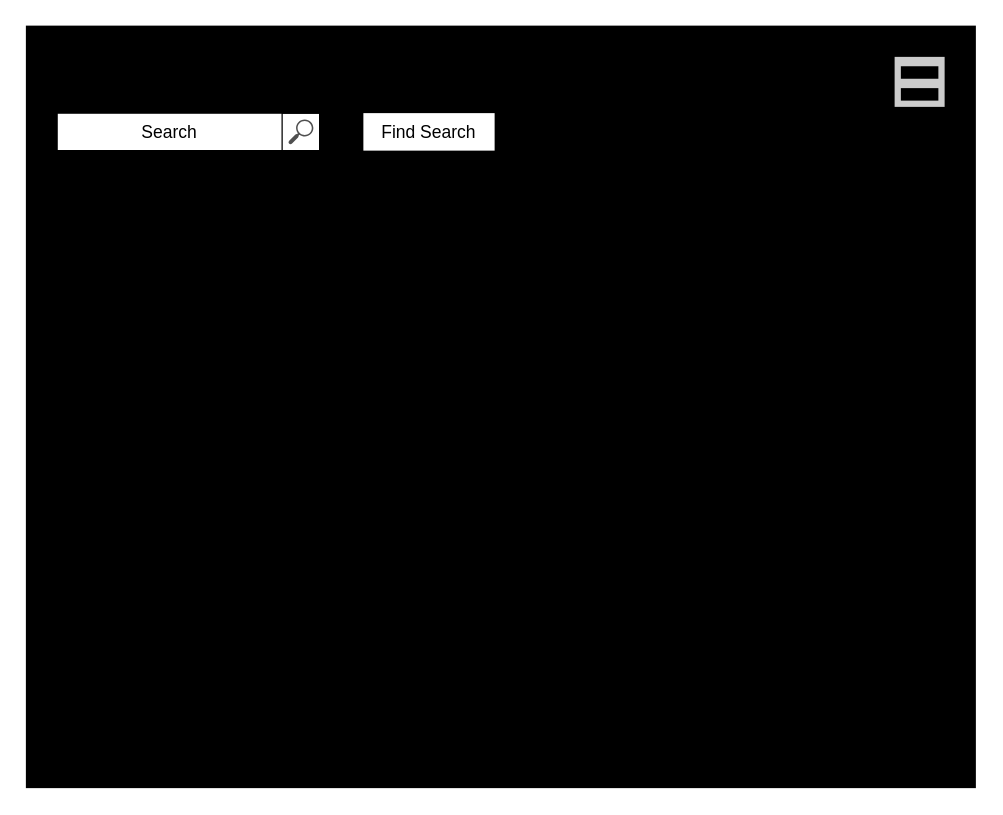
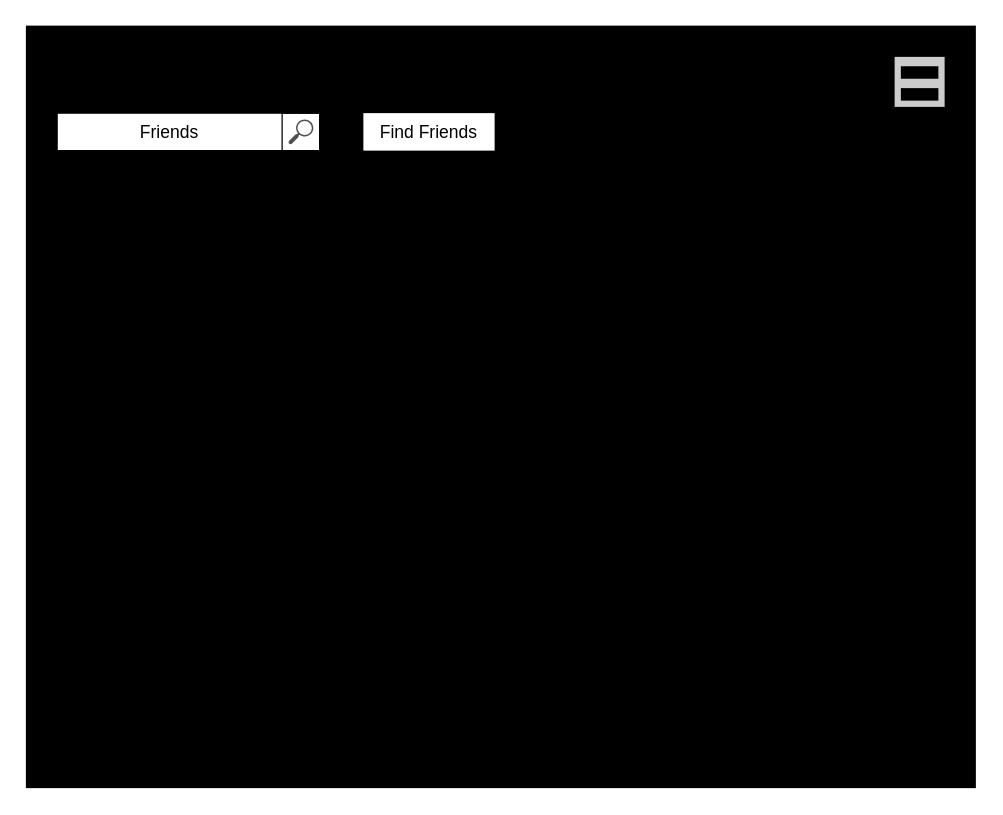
node "Search": label "Search" -> "Friends"
node "Find Search": label "Find Search" -> "Find Friends"
